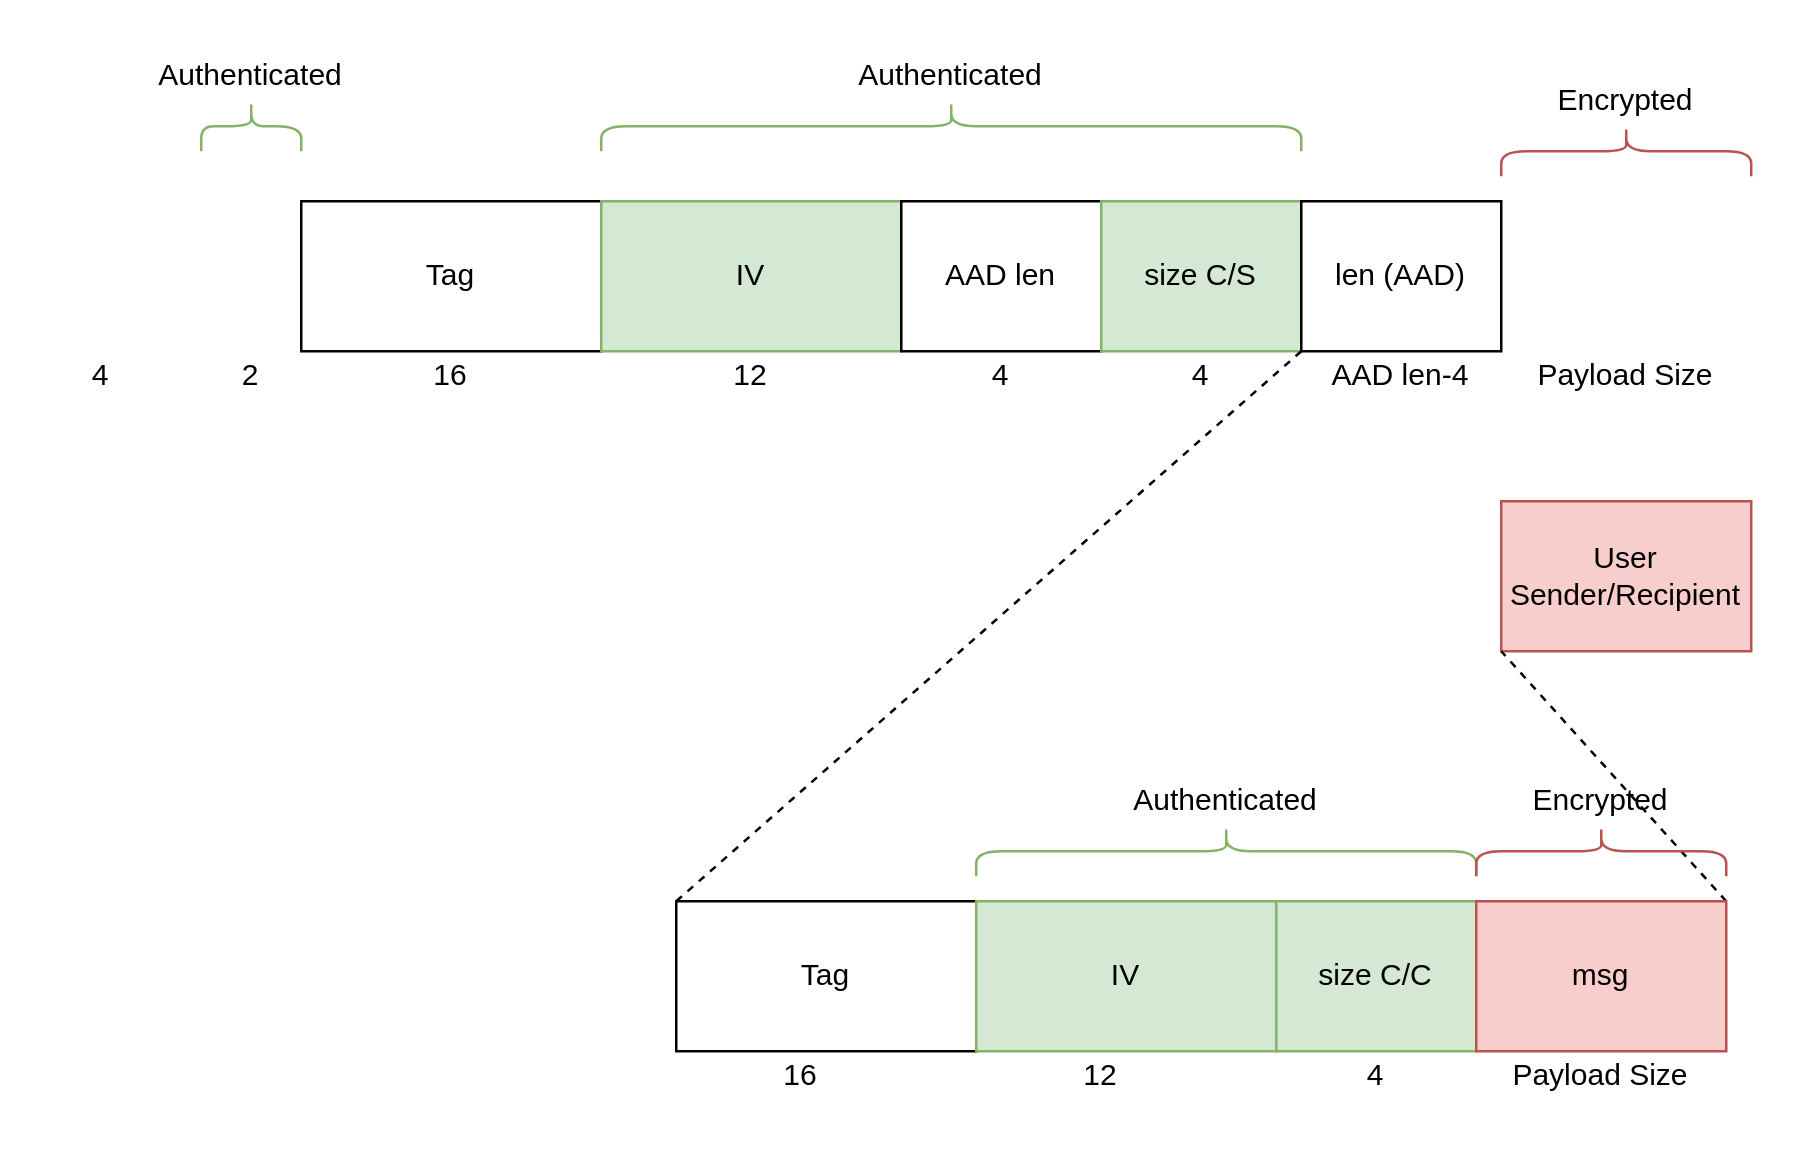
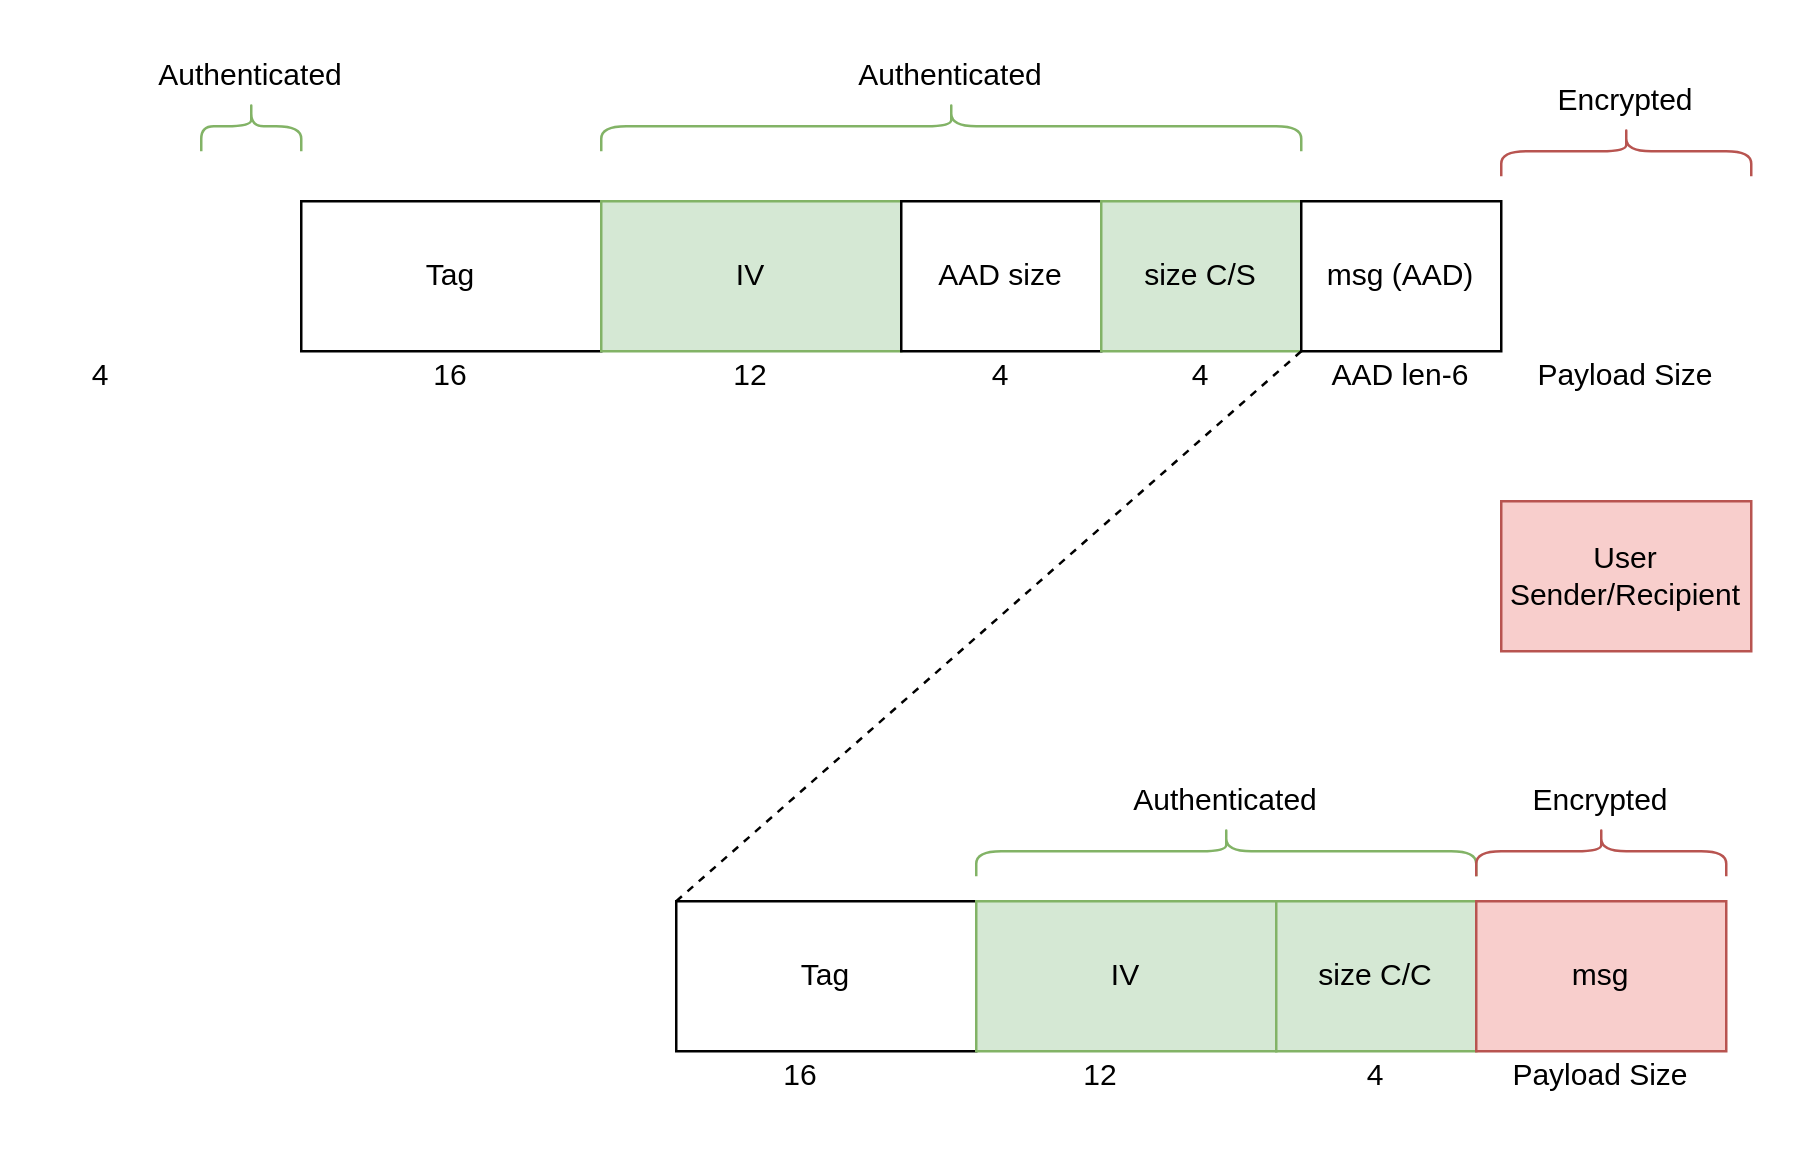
node "AAD len": label "AAD len" -> "AAD size"
node "len (AAD)": label "len (AAD)" -> "msg (AAD)"
node "2": removed
node "AAD len-4": label "AAD len-4" -> "AAD len-6"
edge "User Sender/Recipient" -- "msg": removed
